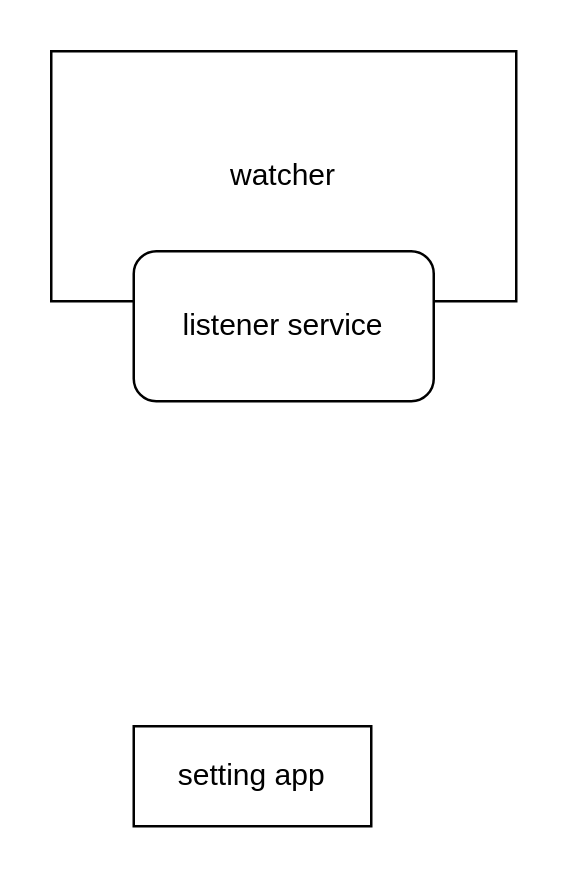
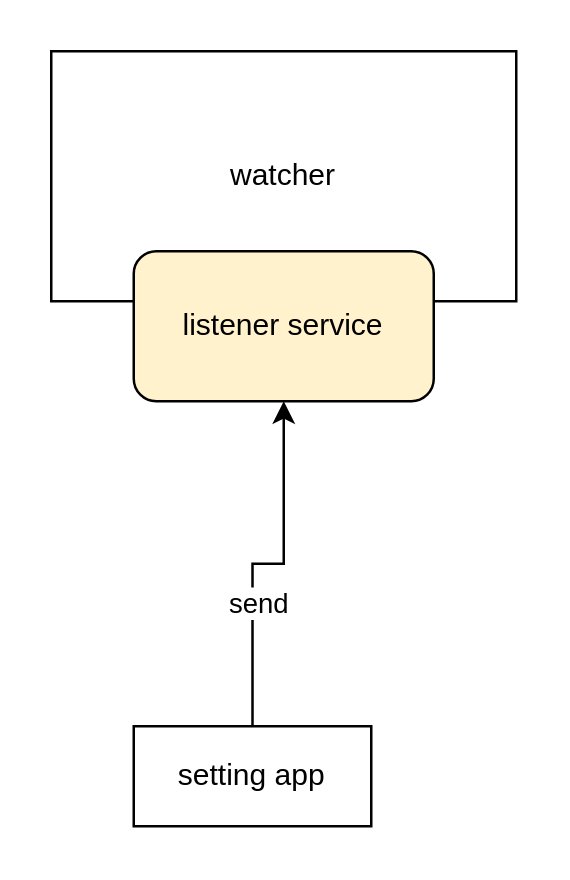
node "listener service": fillcolor #ffffff -> #fff2cc
edge "setting app" -> "listener service": added, label "send"
